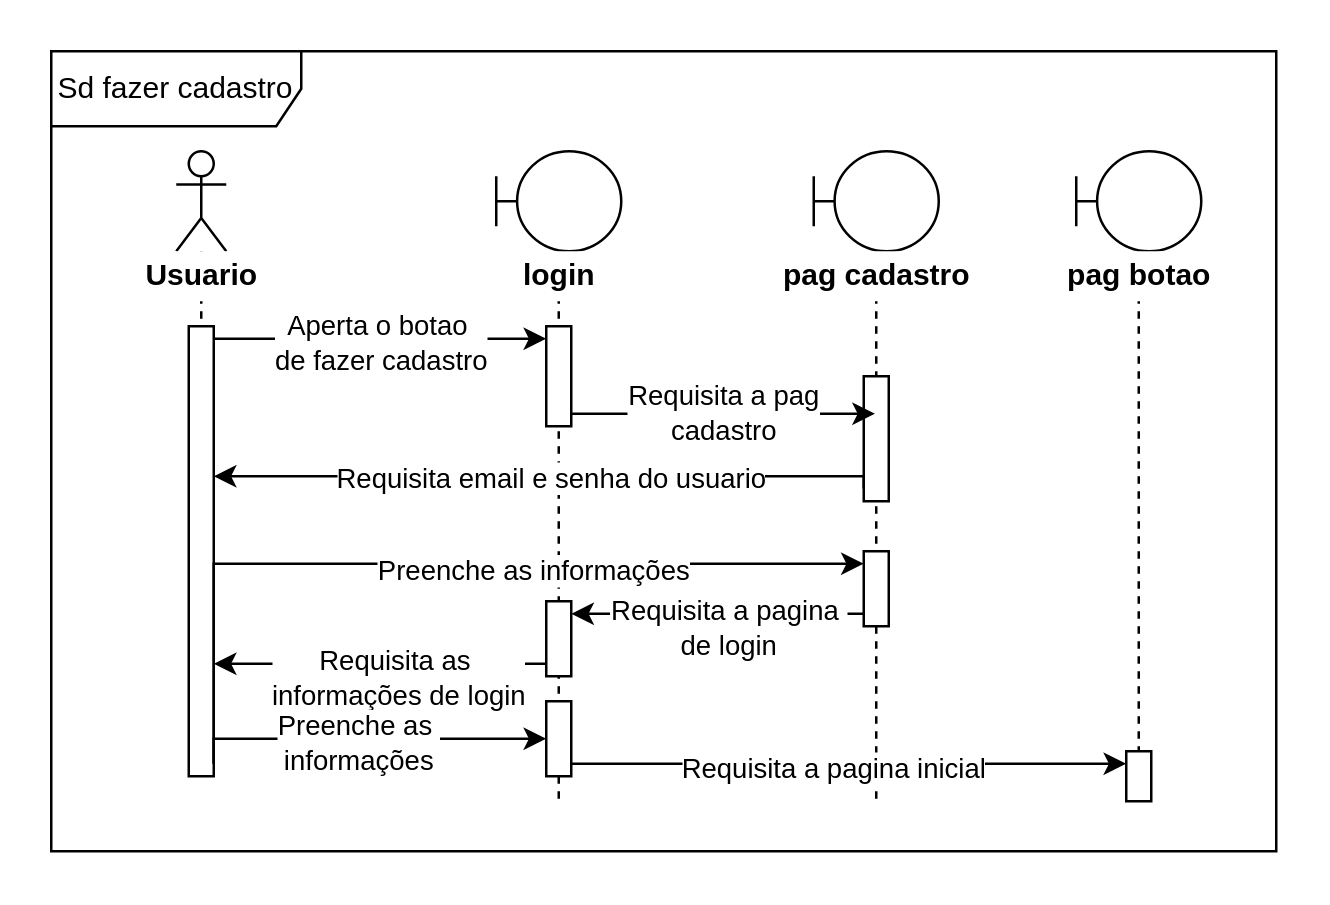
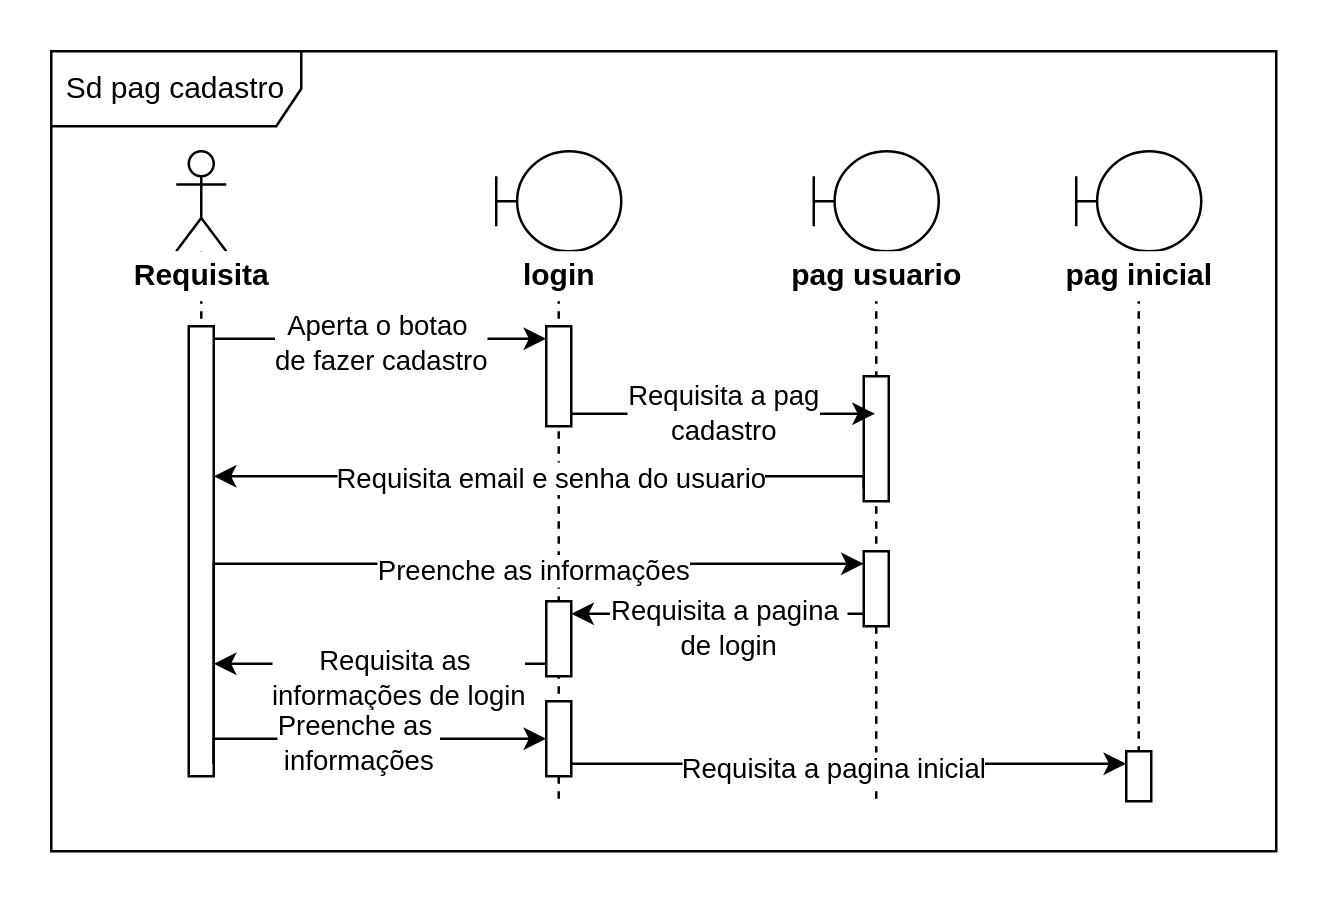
node "Sd fazer cadastro": label "Sd fazer cadastro" -> "Sd pag cadastro"
node "Usuario": label "Usuario" -> "Requisita"
node "pag cadastro": label "pag cadastro" -> "pag usuario"
node "pag botao": label "pag botao" -> "pag inicial"
